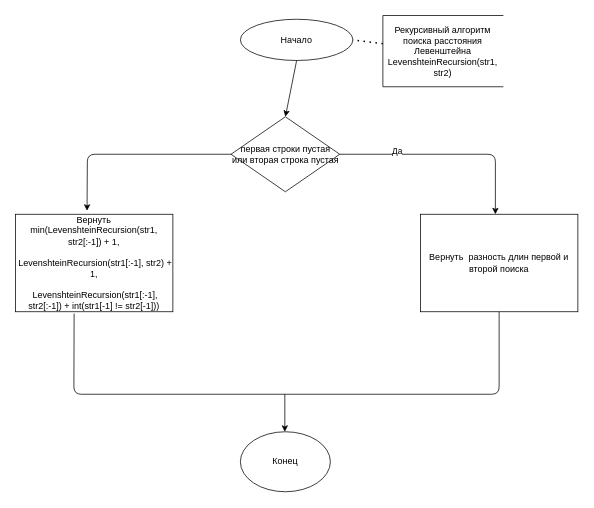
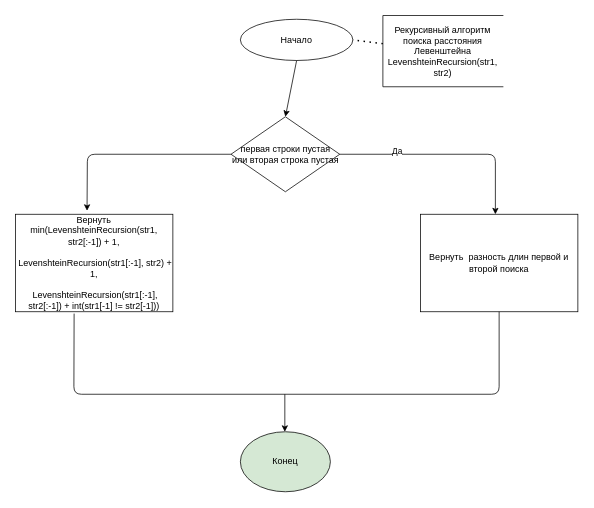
node "Конец": fillcolor #ffffff -> #d5e8d4
